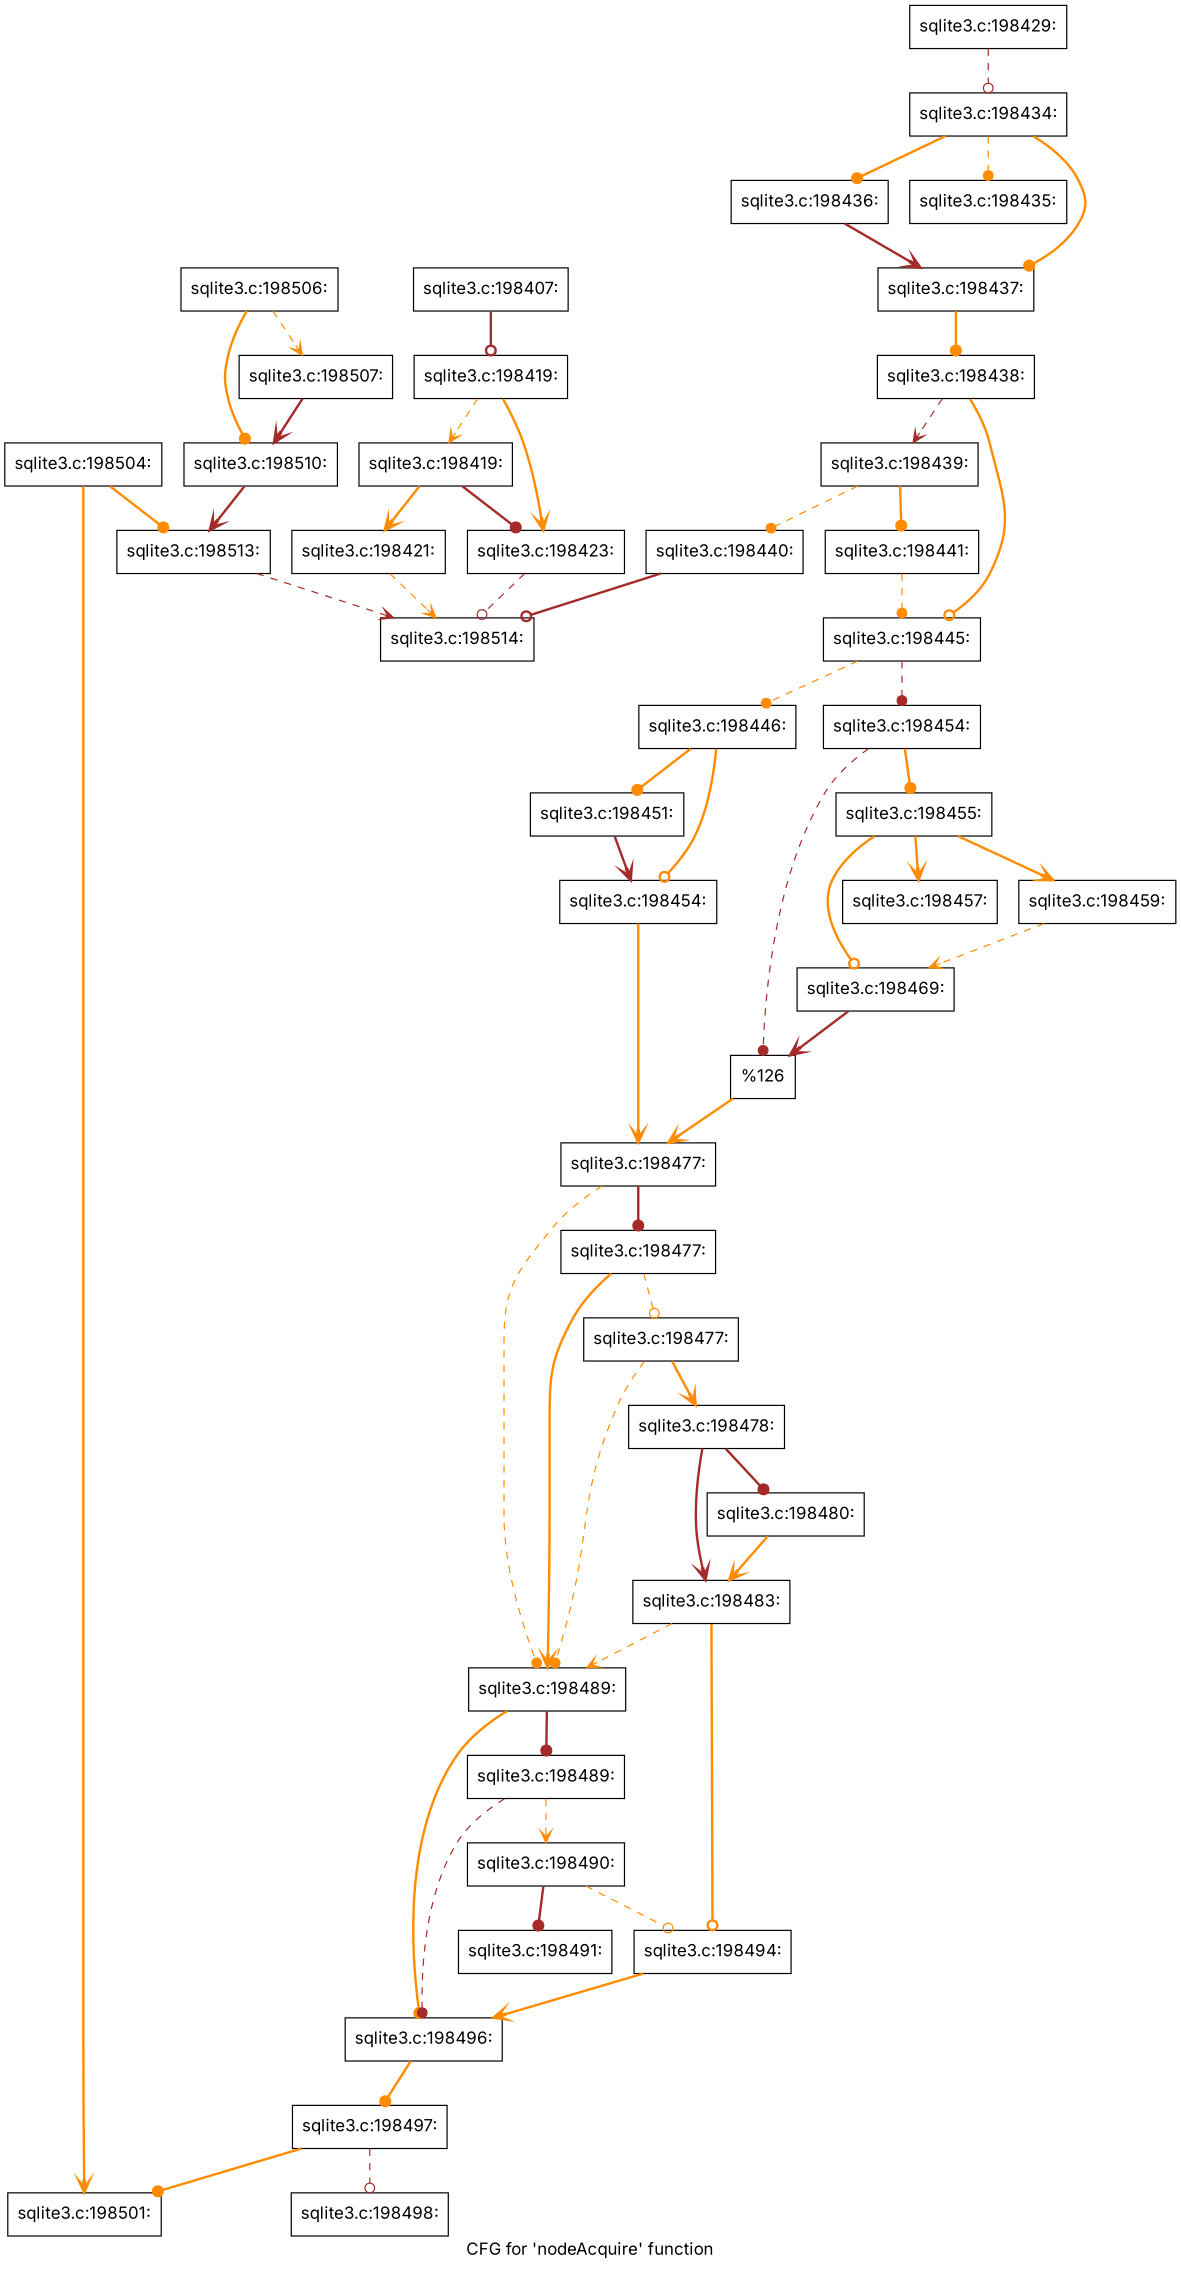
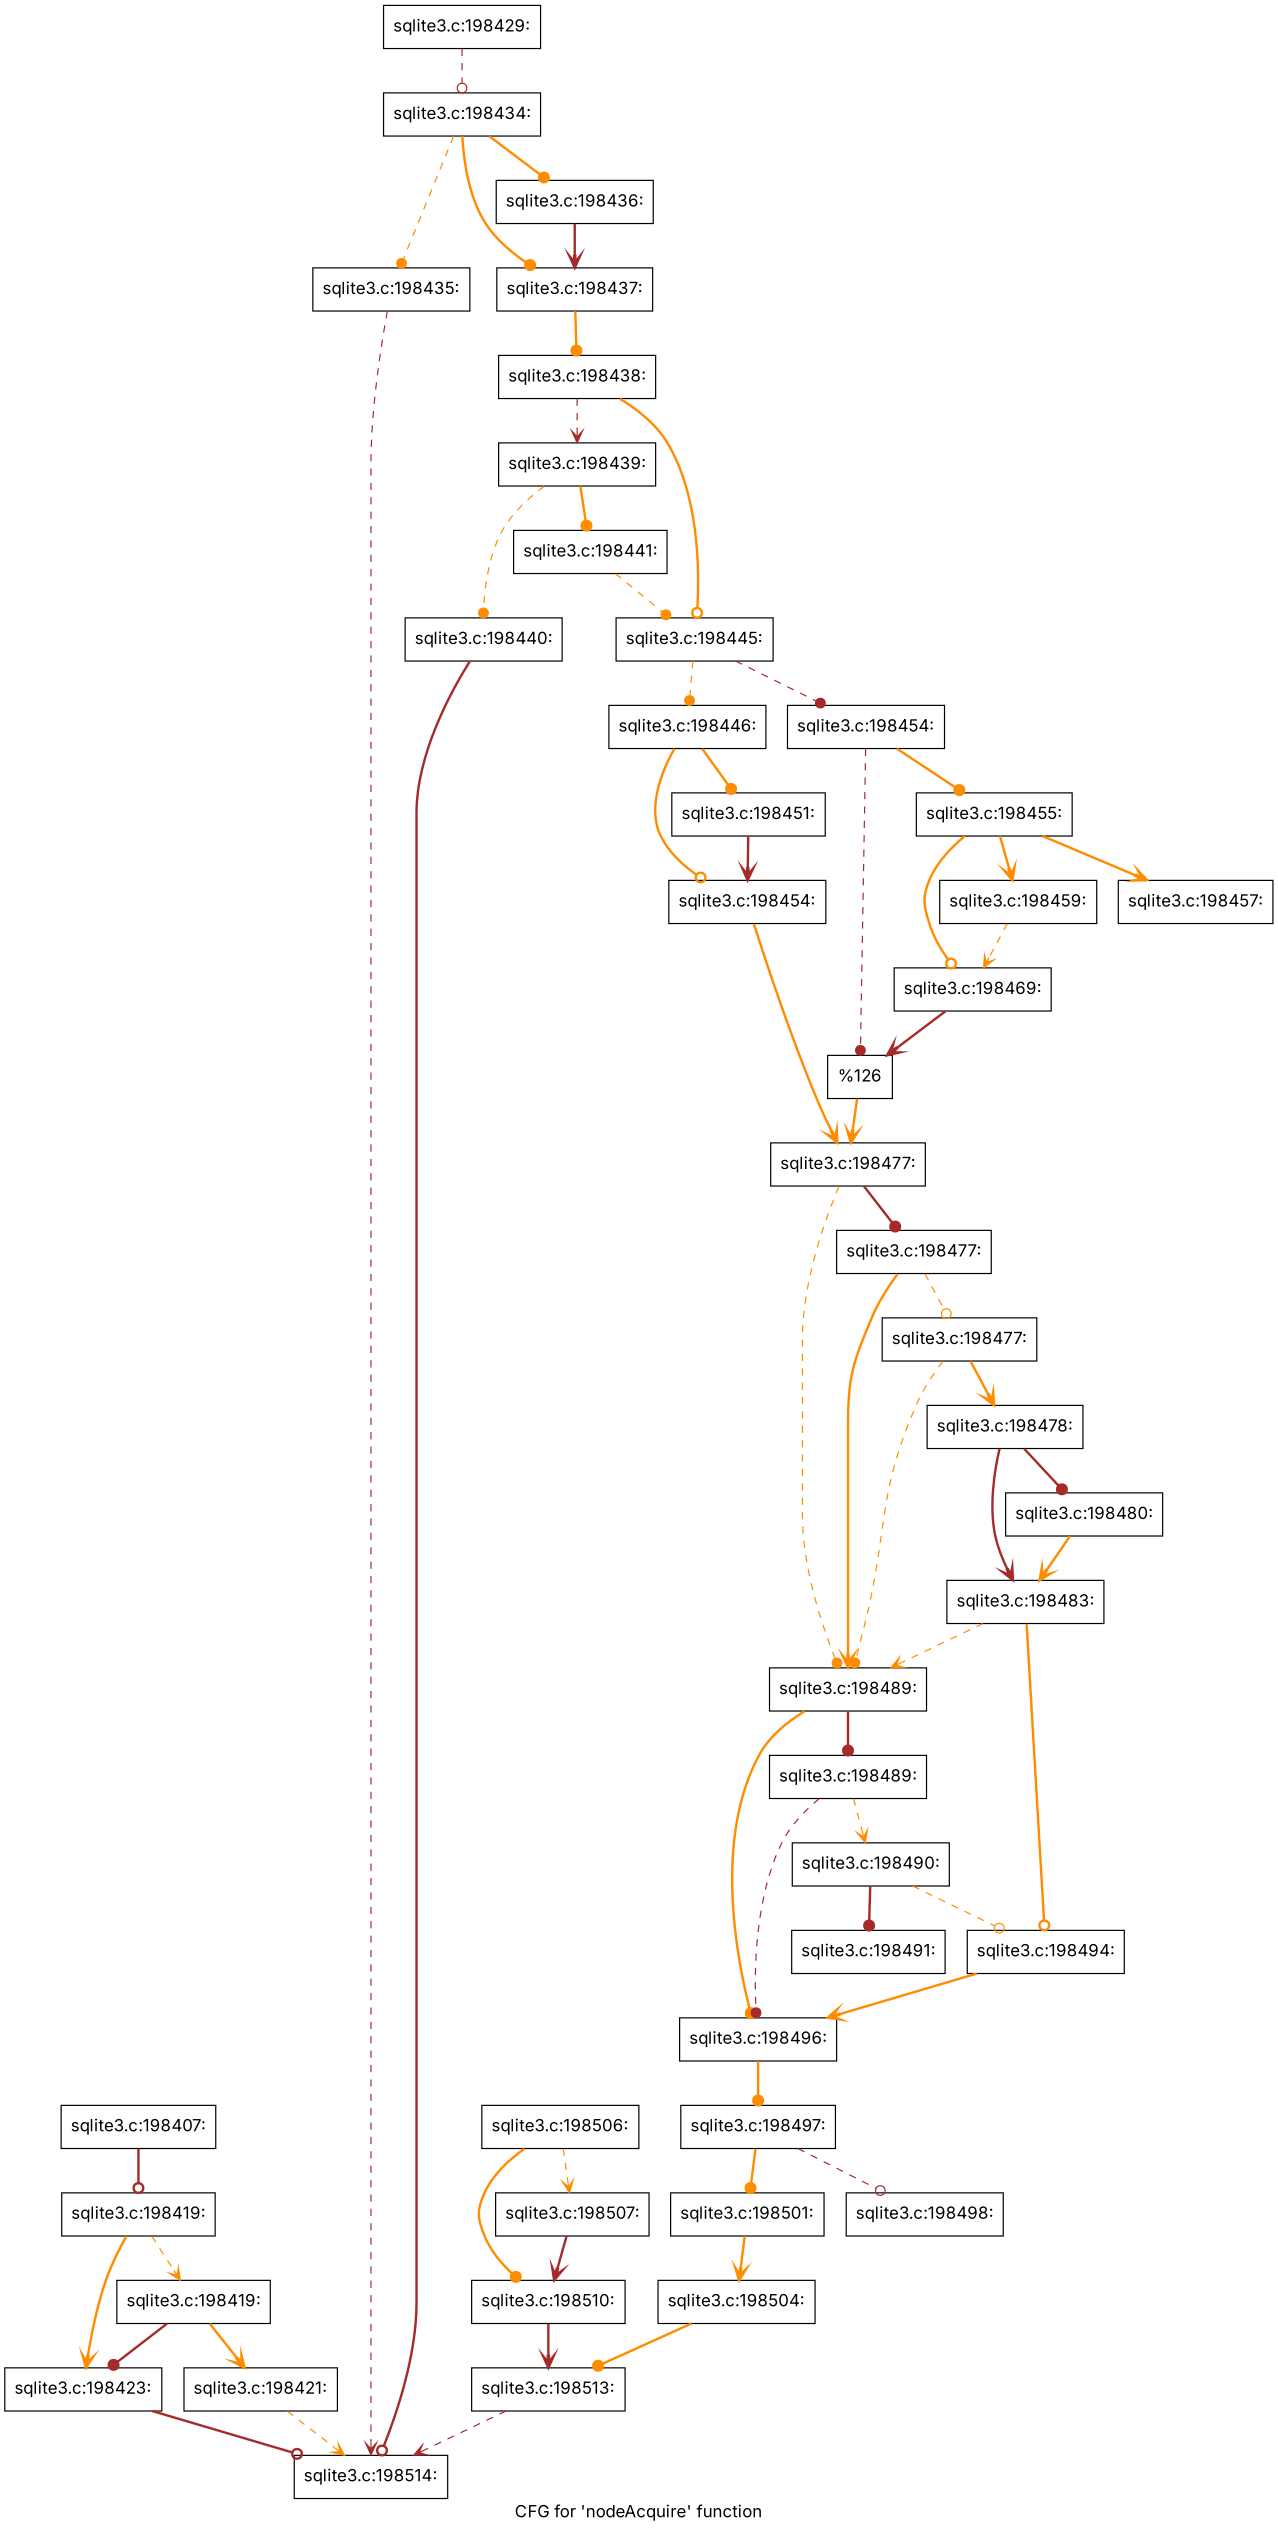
edge "sqlite3.c:198423:" -> "sqlite3.c:198514:": style dashed -> bold
edge "sqlite3.c:198504:" -> "sqlite3.c:198501:": reversed
edge "sqlite3.c:198435:" -> "sqlite3.c:198514:": added
